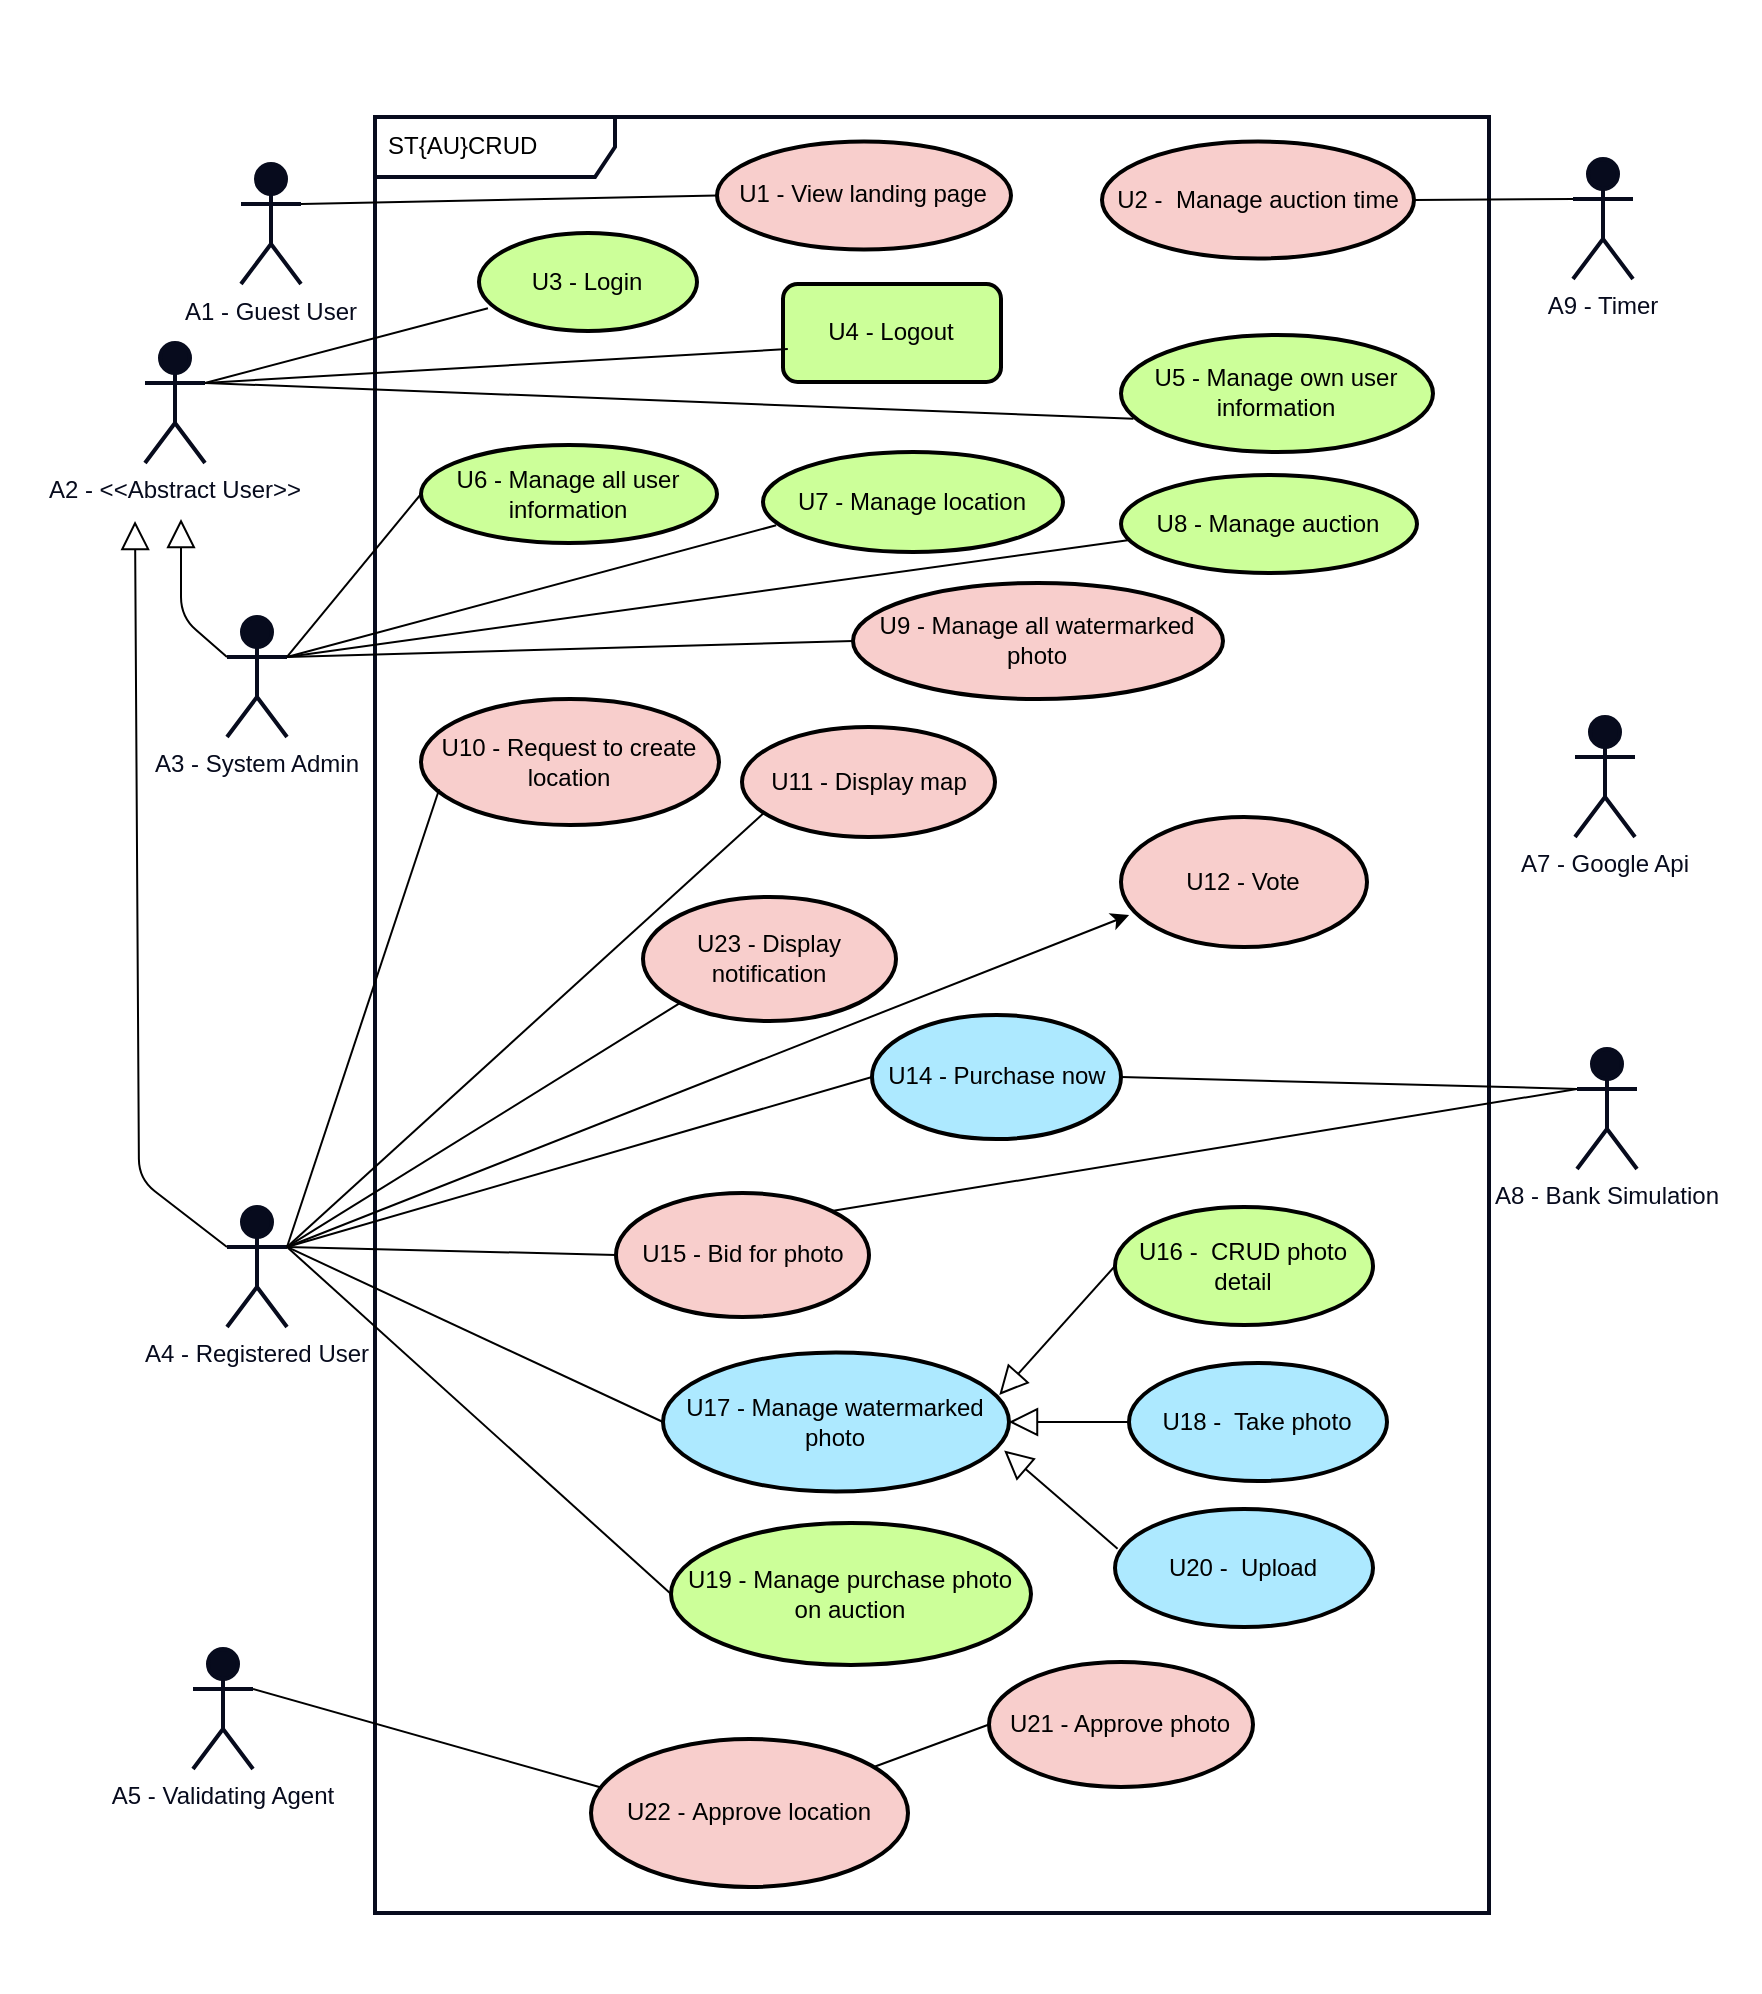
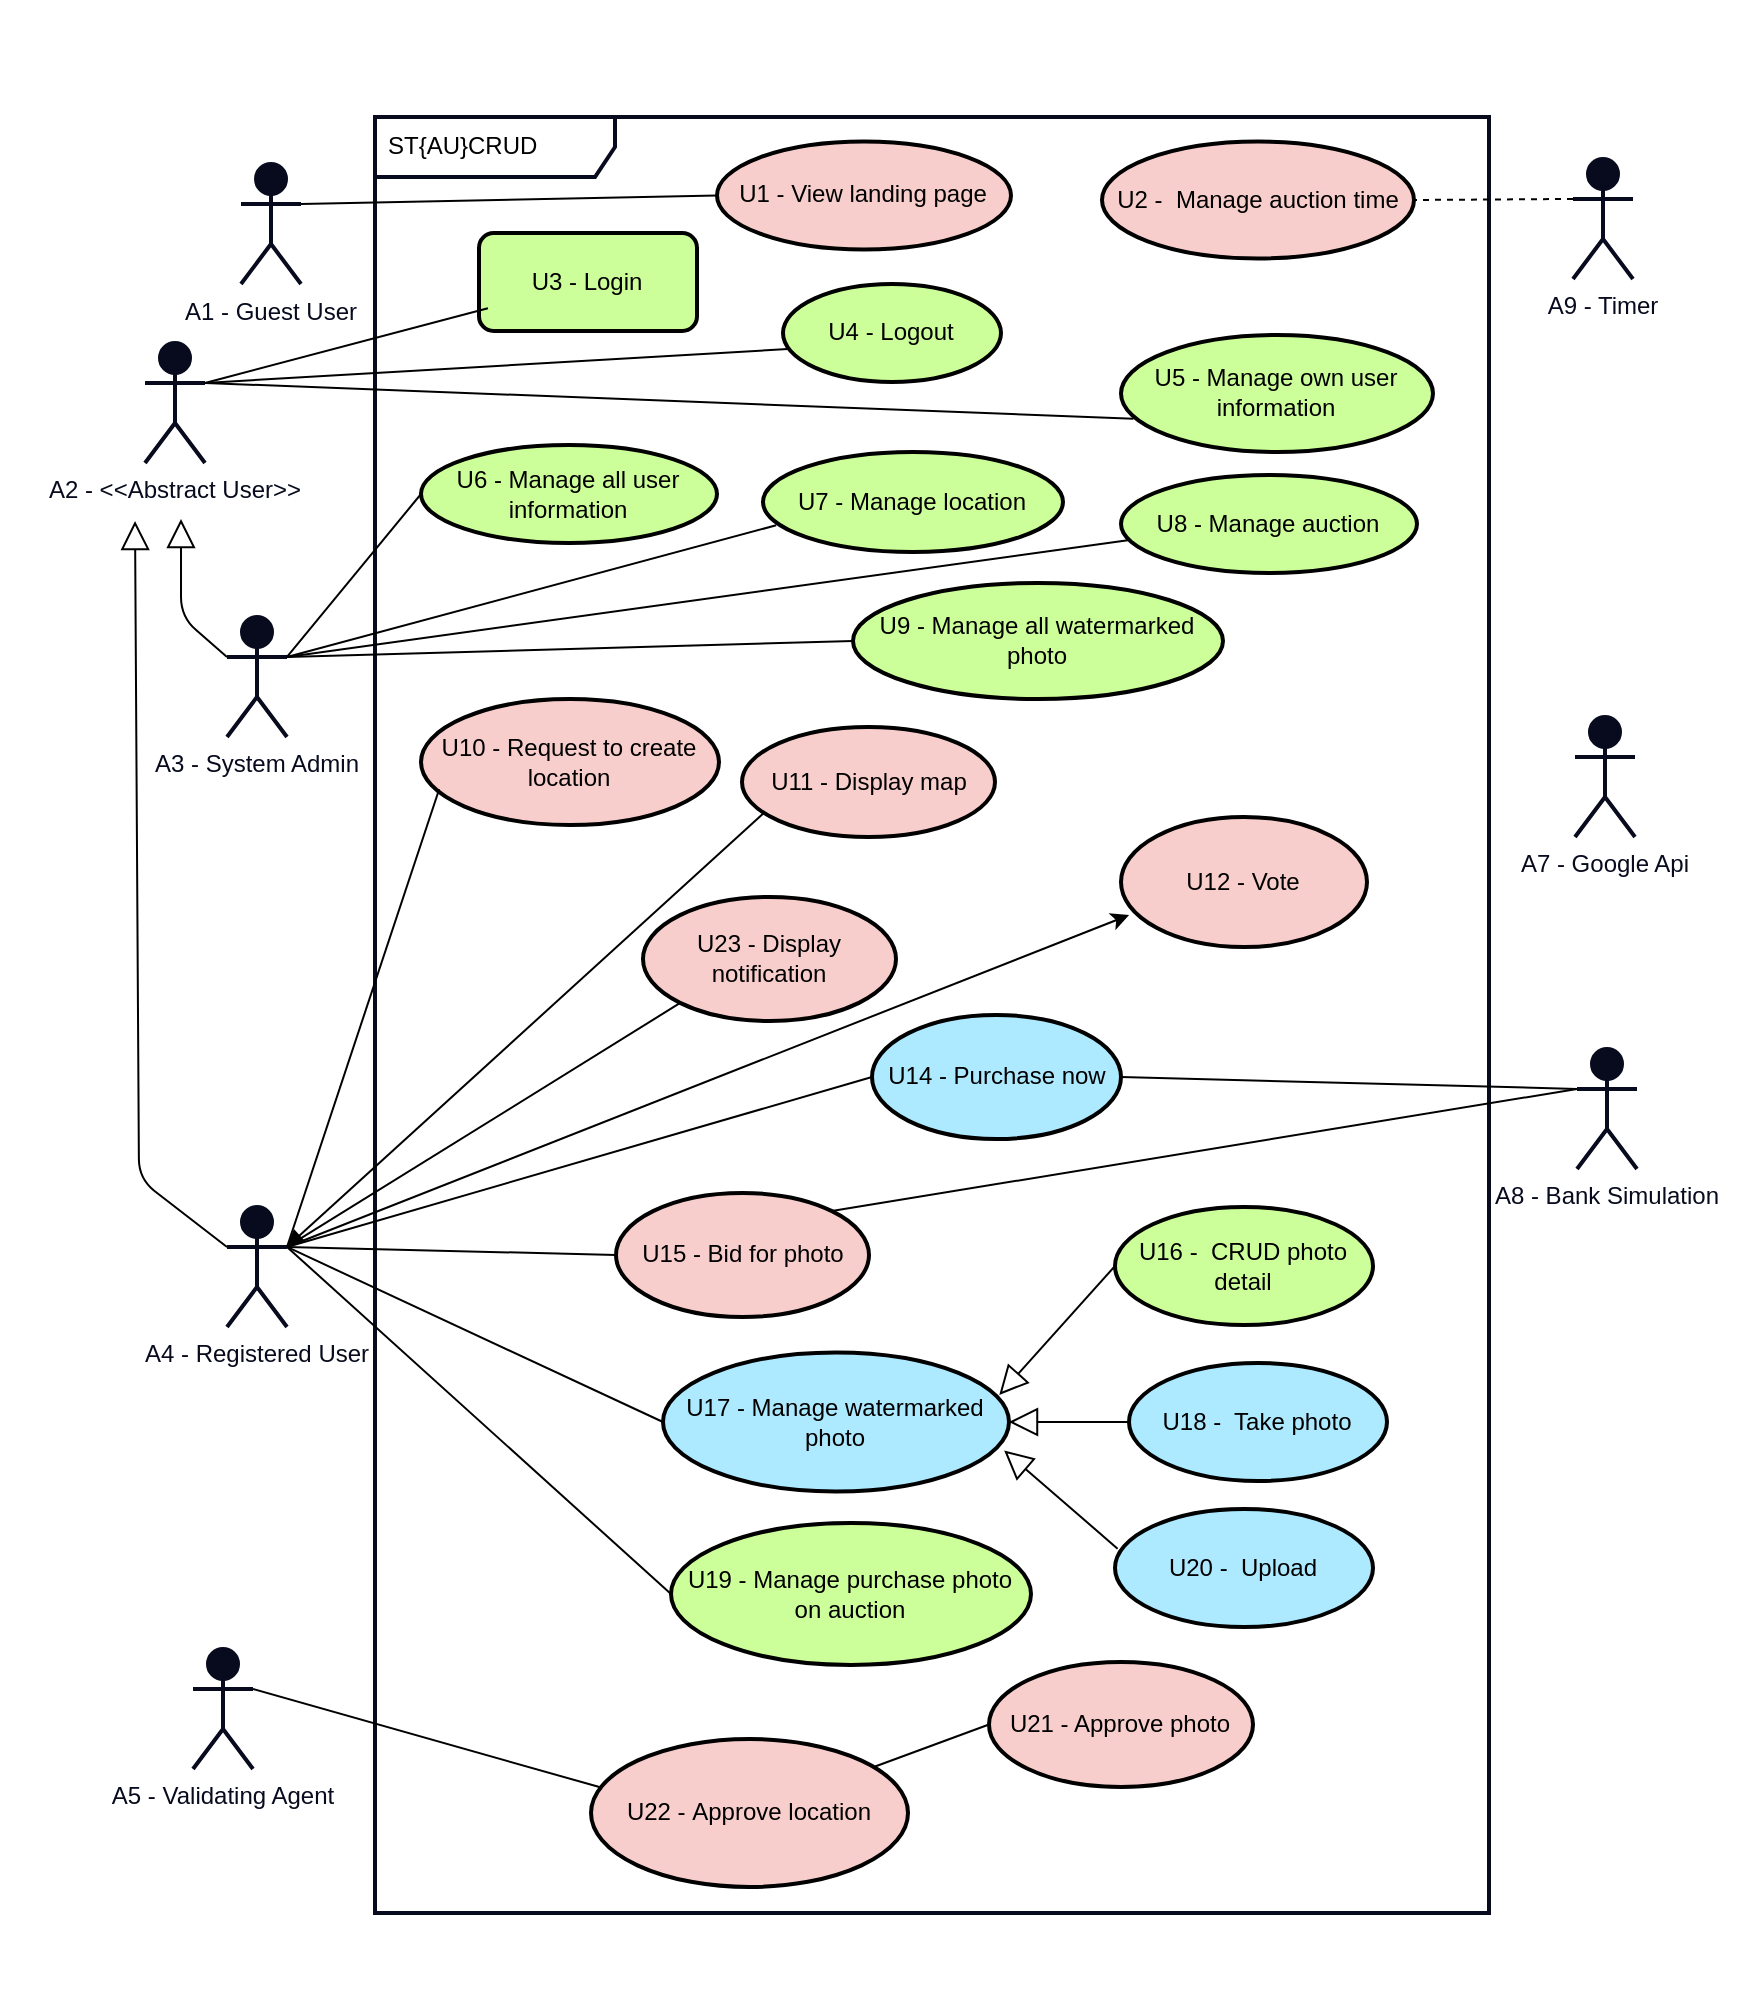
edge "U2 - Manage auction time" -- "A9 - Timer": style solid -> dashed
node "U3 - Login": shape ellipse -> rounded rectangle
node "U4 - Logout": shape rounded rectangle -> ellipse
node "U9 - Manage all watermarked photo": fillcolor #f8cecc -> #ccff99
edge "U11 - Display map" -- "A4 - Registered User": arrowhead none -> block
